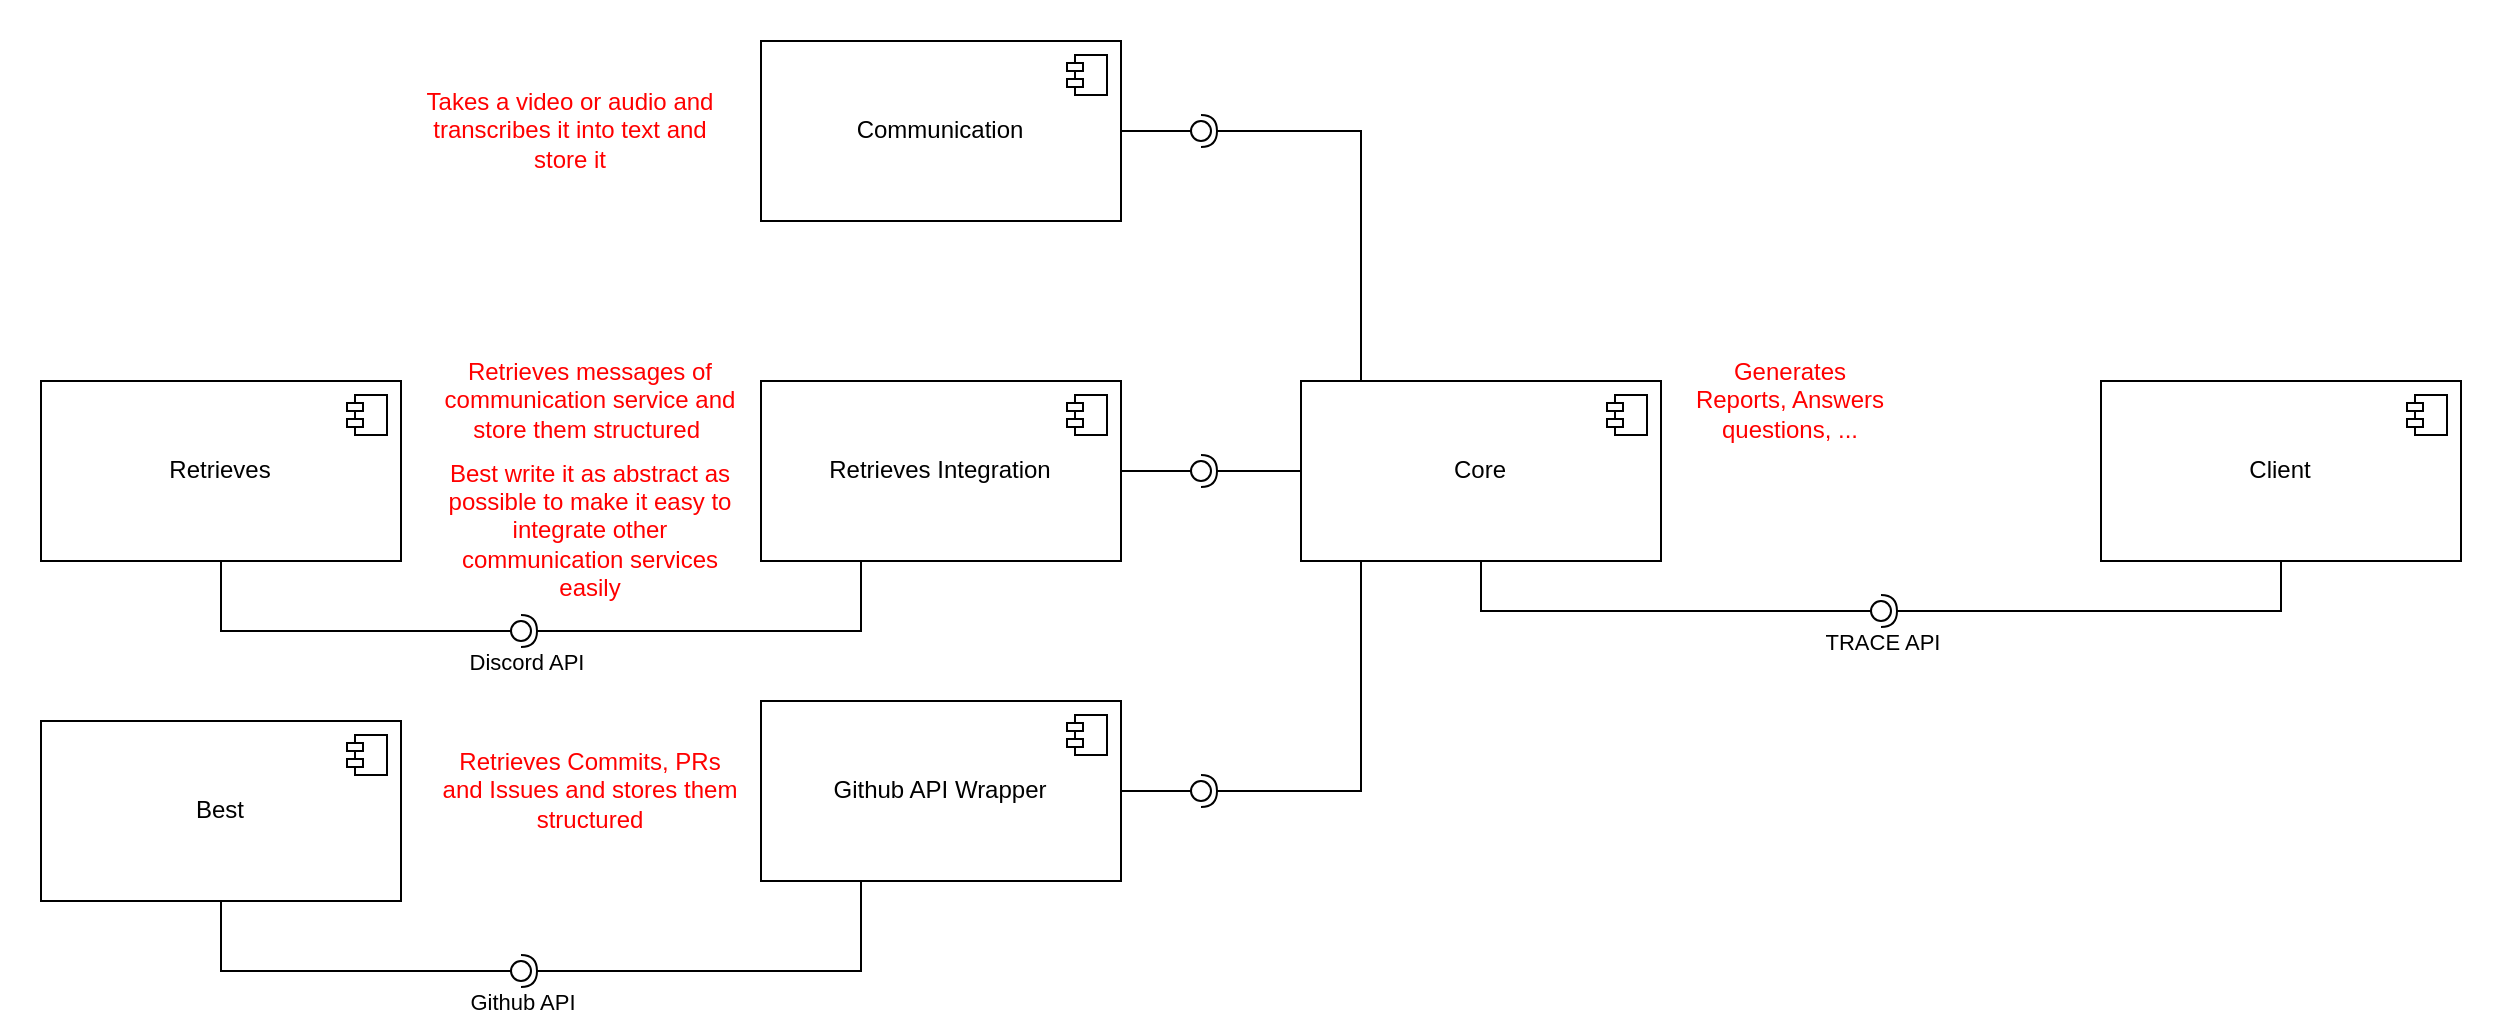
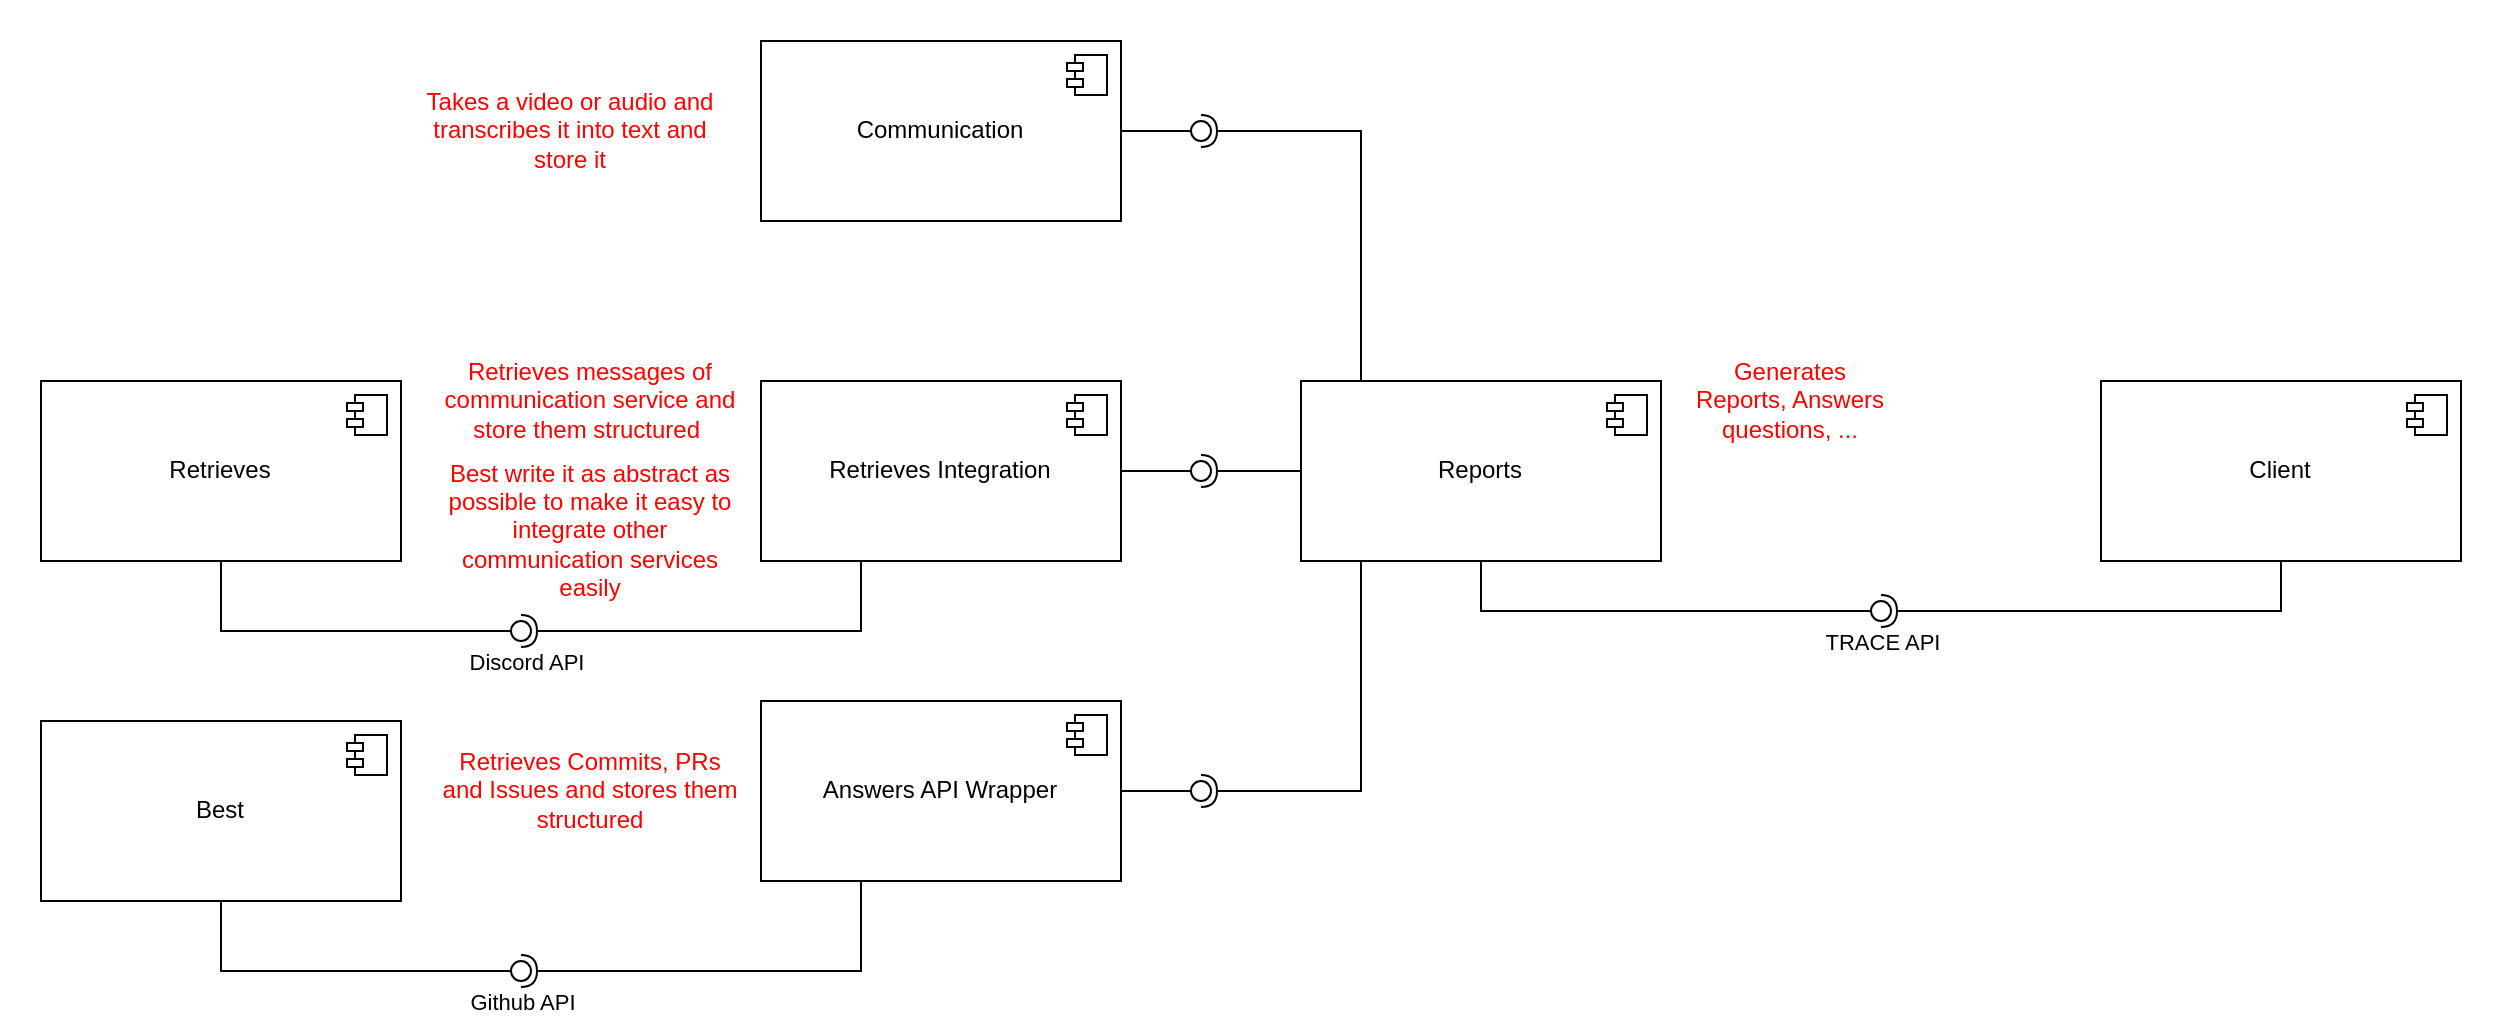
node "Core": label "Core" -> "Reports"
node "Github API Wrapper": label "Github API Wrapper" -> "Answers API Wrapper"
